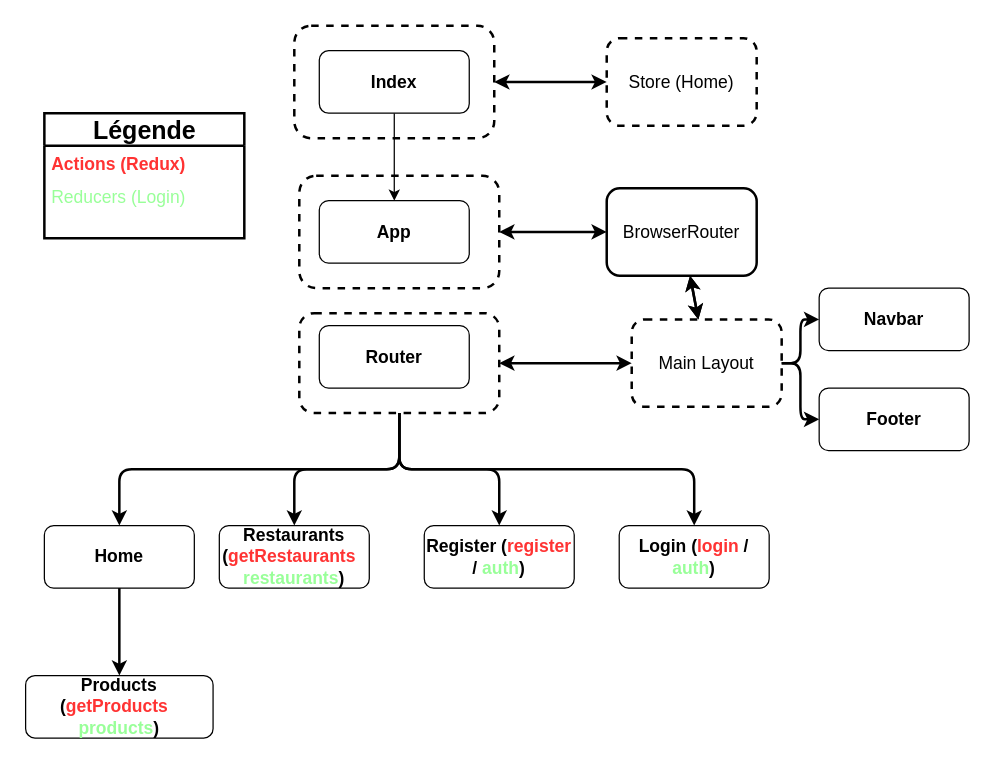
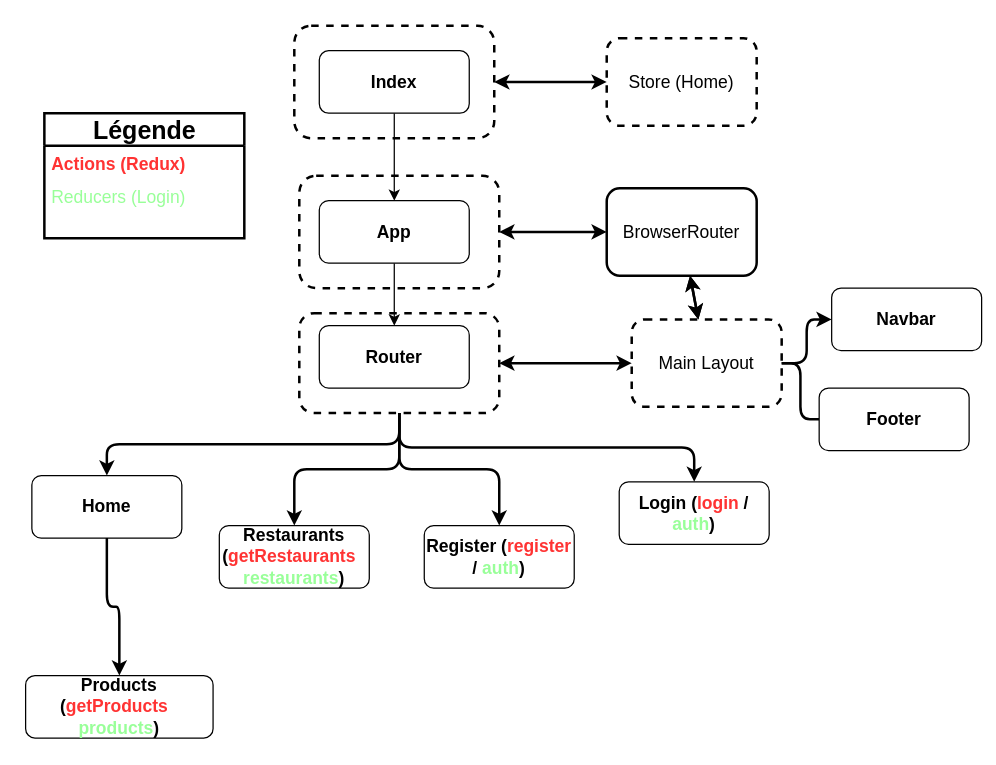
edge "App" -> "Router": added
node "Navbar": moved (894, 319) -> (907, 319)
edge "Main Layout" -> "Footer": arrowhead classic -> none
node "Home": moved (119, 557) -> (107, 507)
node "Login (login / auth)": moved (694, 557) -> (694, 513)
